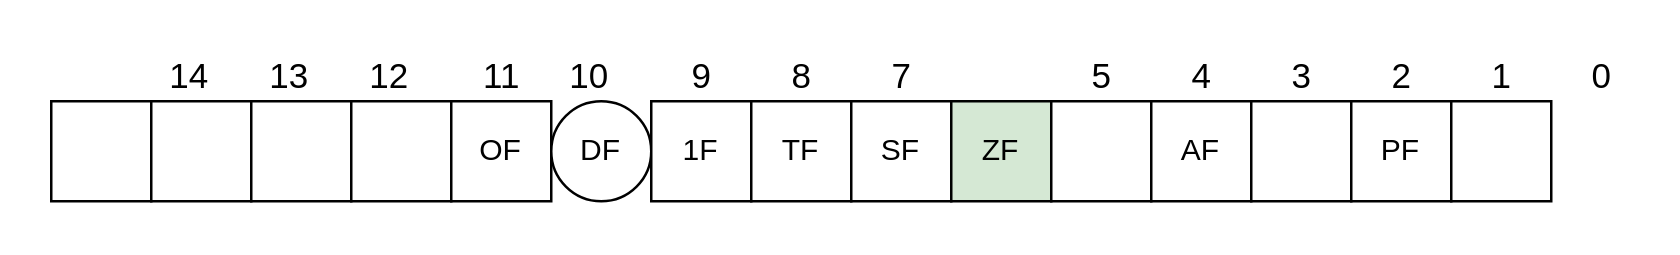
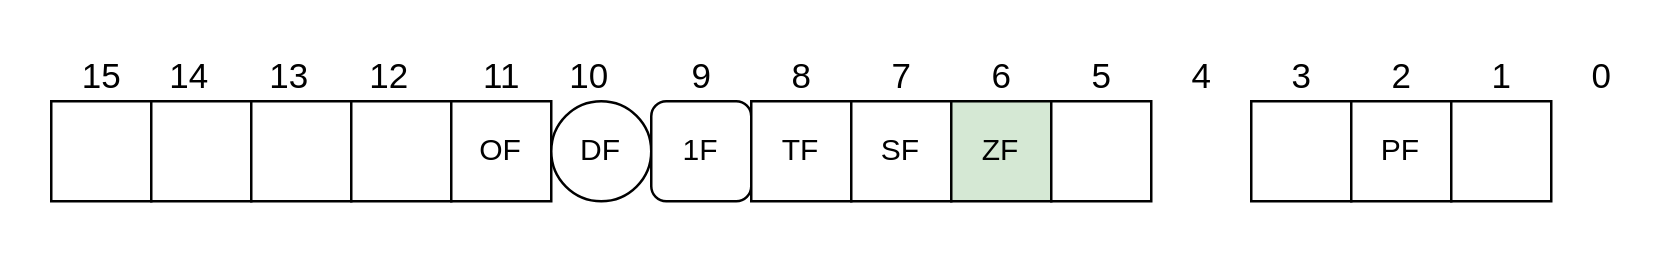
node "15": added
node "6": added
node "1F": shape rectangle -> rounded rectangle
node "AF": removed
